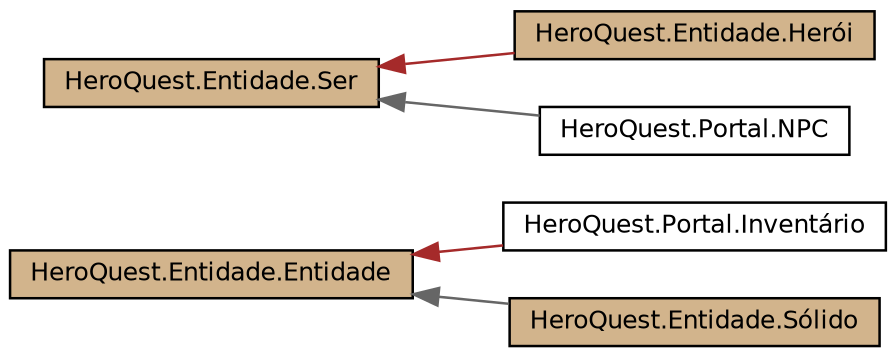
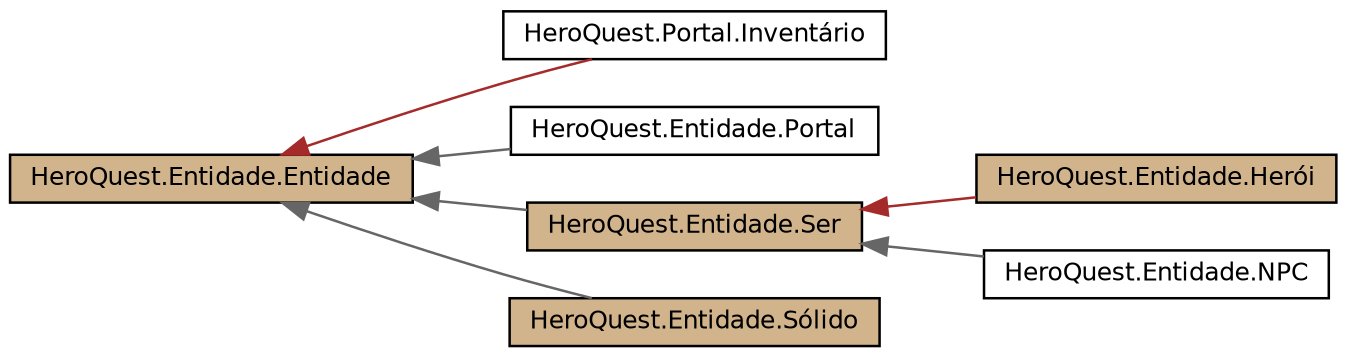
node "HeroQuest.Entidade.Portal": added
node "HeroQuest.Portal.NPC": label "HeroQuest.Portal.NPC" -> "HeroQuest.Entidade.NPC"
edge "HeroQuest.Entidade.Ser" -> "HeroQuest.Entidade.Entidade": added
